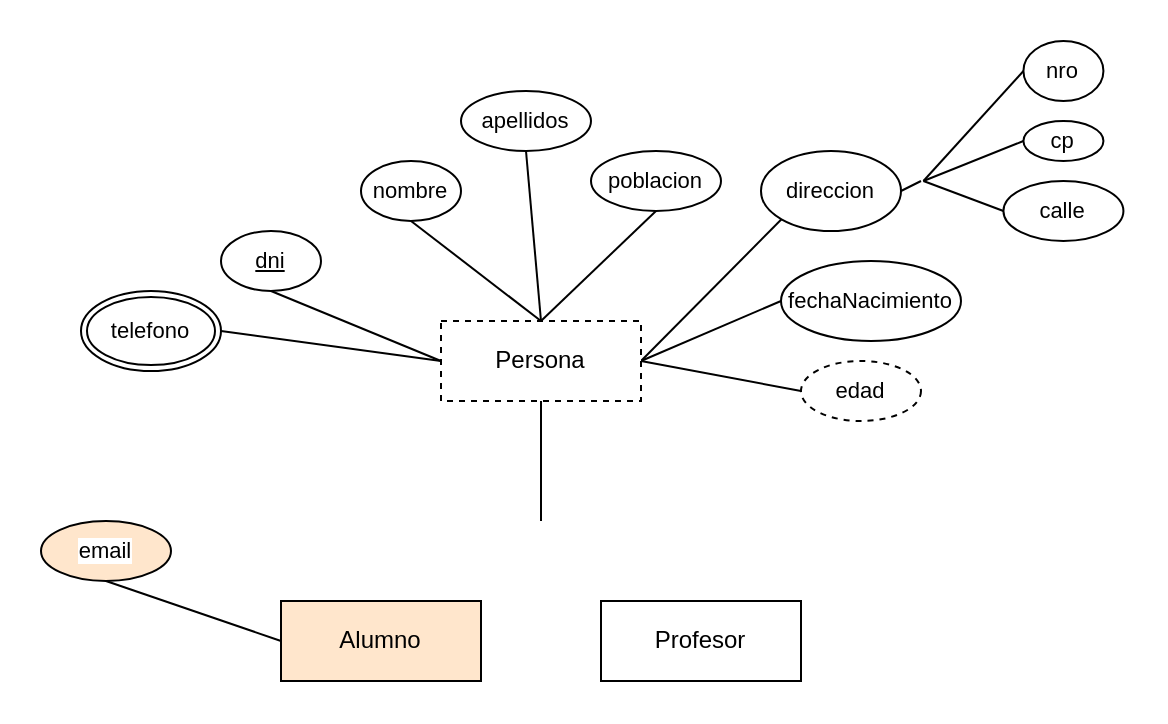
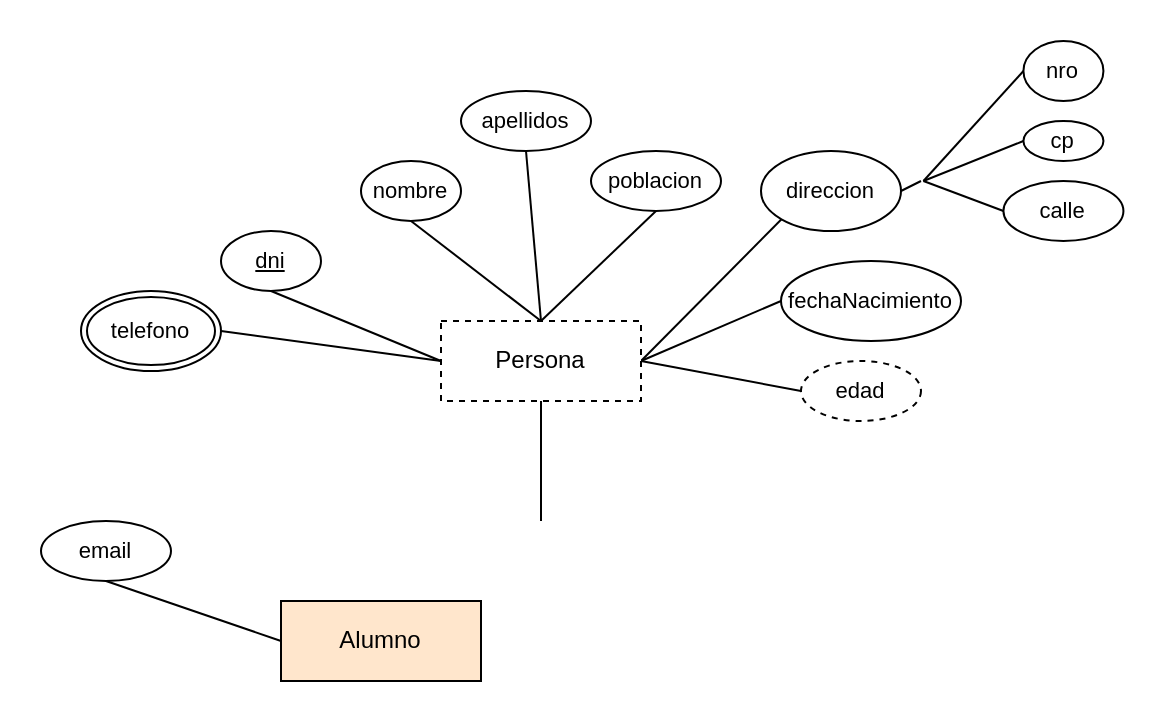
node "email": fillcolor #ffe6cc -> #ffffff
node "Profesor": removed
